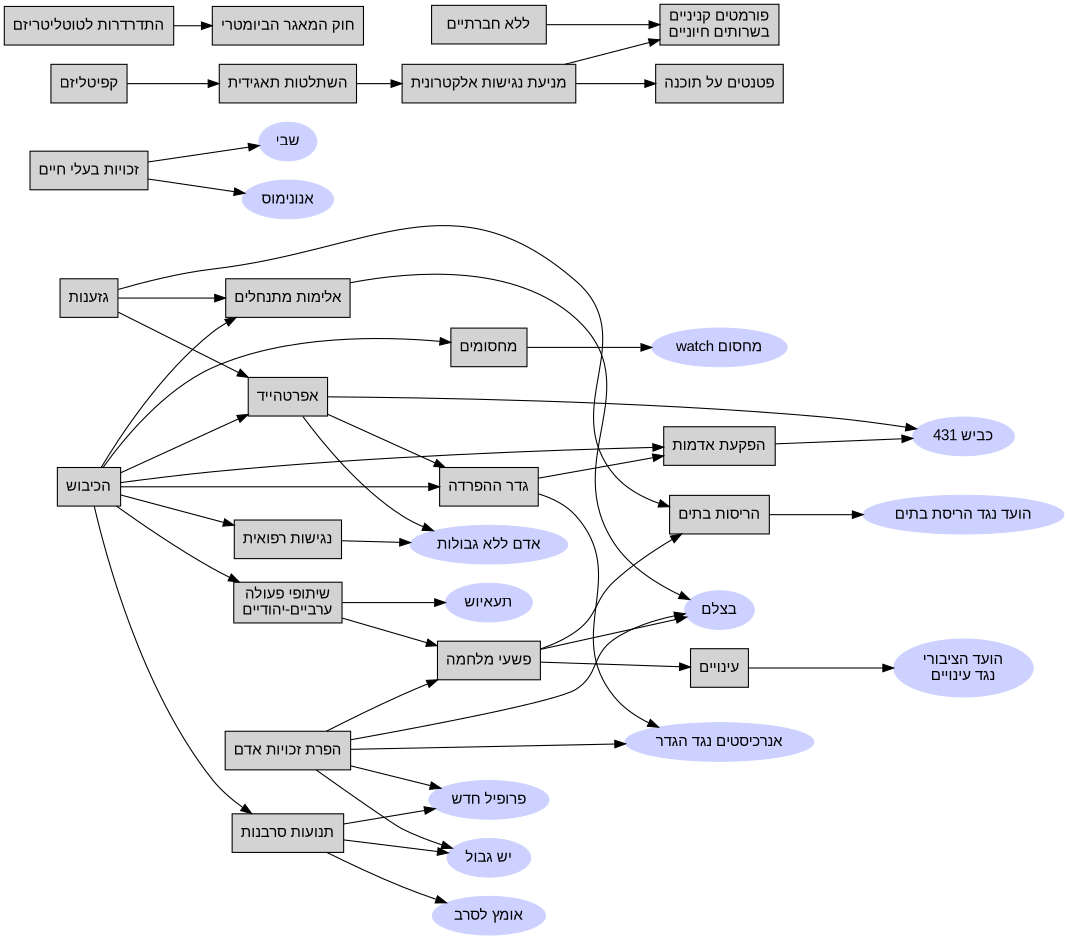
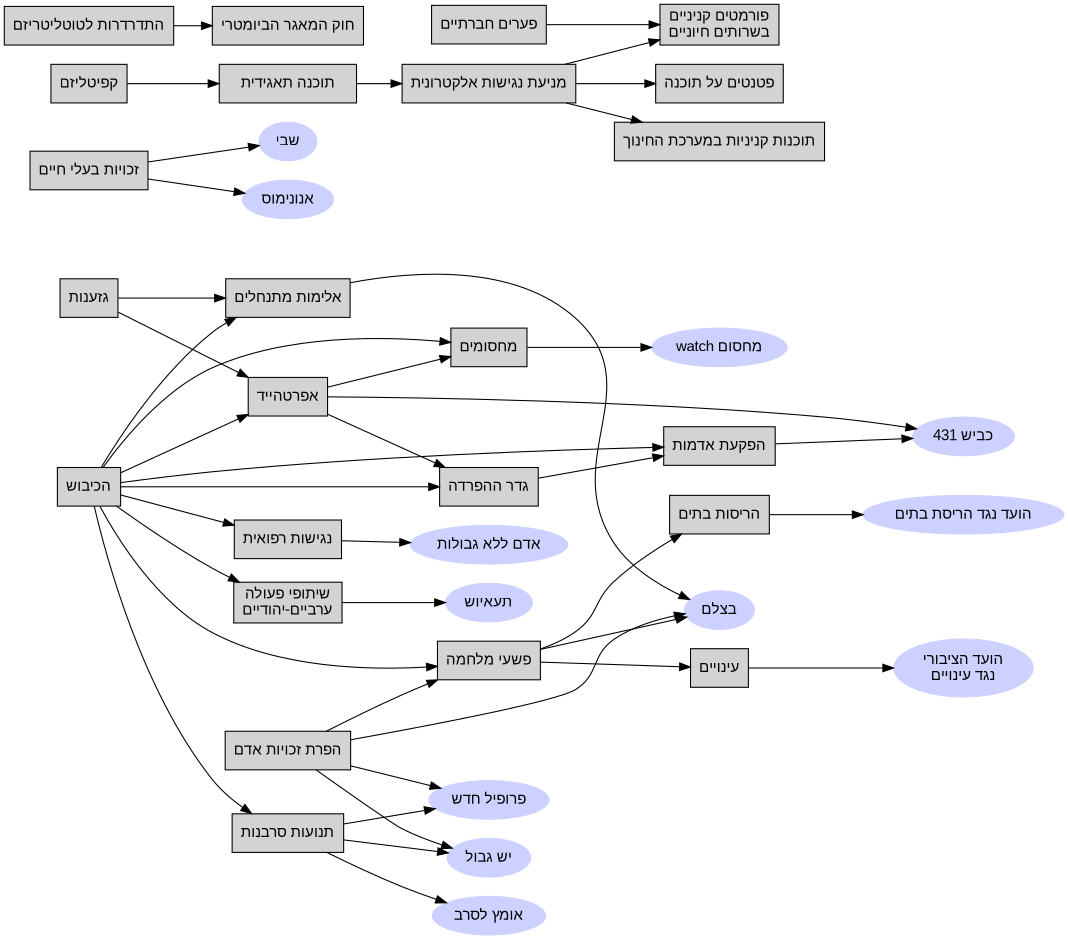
node "ללא חברתיים": label "ללא חברתיים" -> "פערים חברתיים"
node "השתלטות תאגידית": label "השתלטות תאגידית" -> "תוכנה תאגידית"
node "תוכנות קניניות במערכת החינוך": added
edge "גזענות" -> "הריסות בתים": removed
edge "אפרטהייד" -> "אדם ללא גבולות": now "אפרטהייד" -> "מחסומים"
edge "שיתופי פעולה ערביים-יהודיים" -> "פשעי מלחמה": now "הכיבוש" -> "פשעי מלחמה"
node "אנרכיסטים נגד הגדר": removed
